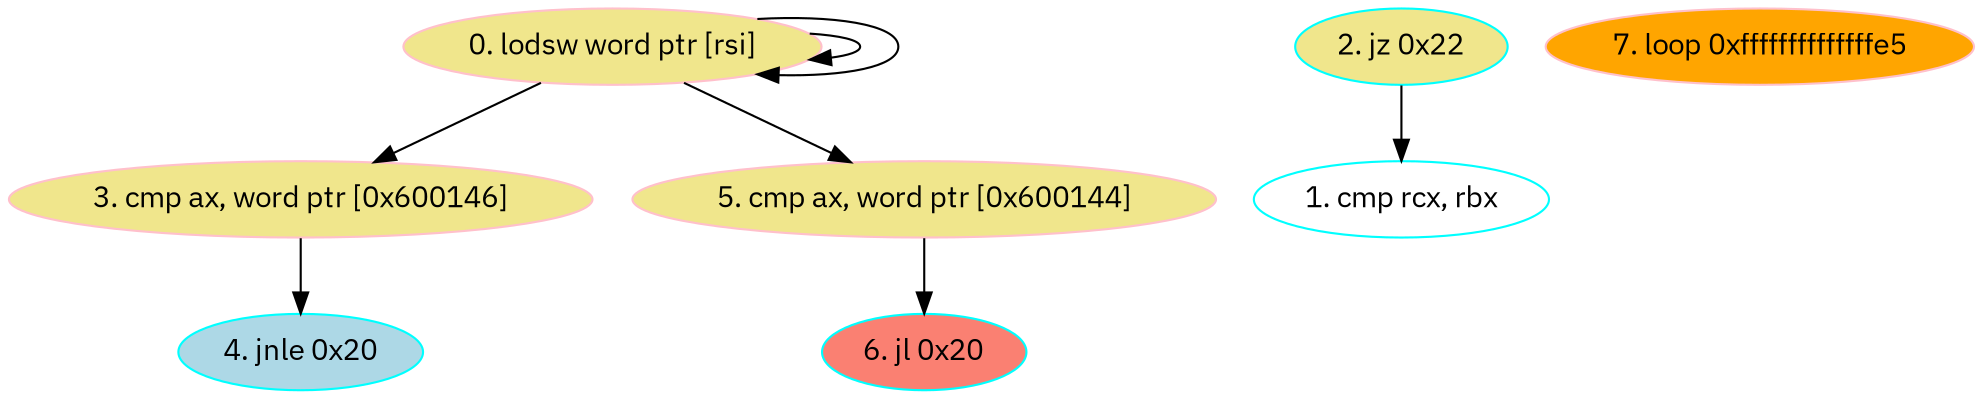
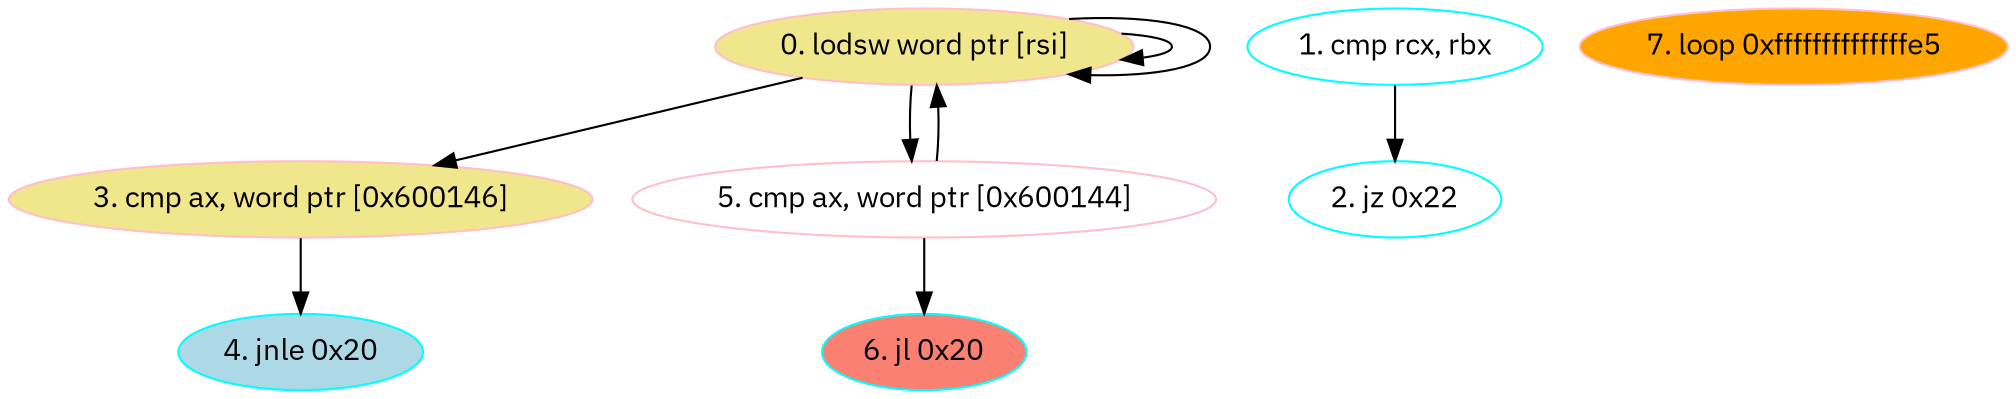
node "2. jz 0x22": fillcolor khaki -> white
edge "2. jz 0x22" -> "1. cmp rcx, rbx": reversed
edge "5. cmp ax, word ptr [0x600144]" -> "0. lodsw word ptr [rsi]": added
node "5. cmp ax, word ptr [0x600144]": fillcolor khaki -> white
